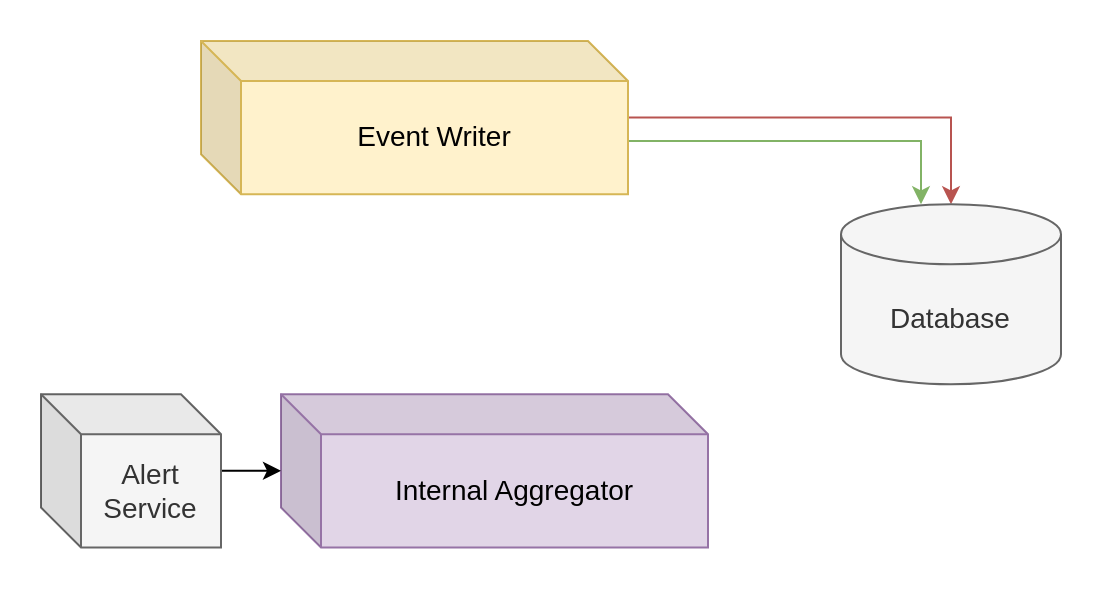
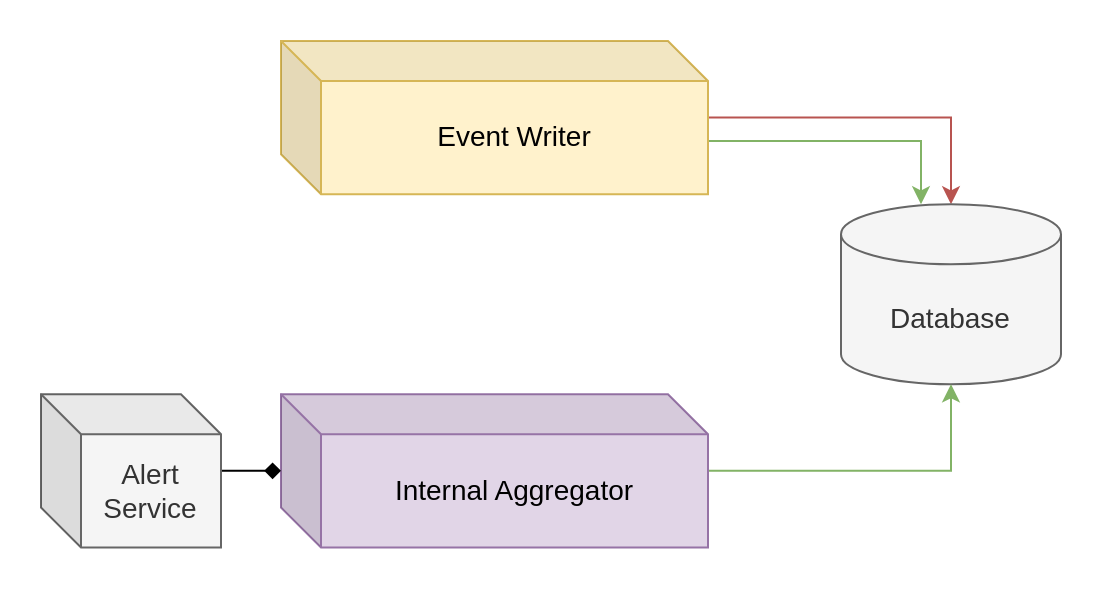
node "Event Writer": moved (415, 118) -> (495, 118)
edge "Alert Service" -> "Internal Aggregator": arrowhead classic -> diamond
edge "Internal Aggregator" -> "Database": added
